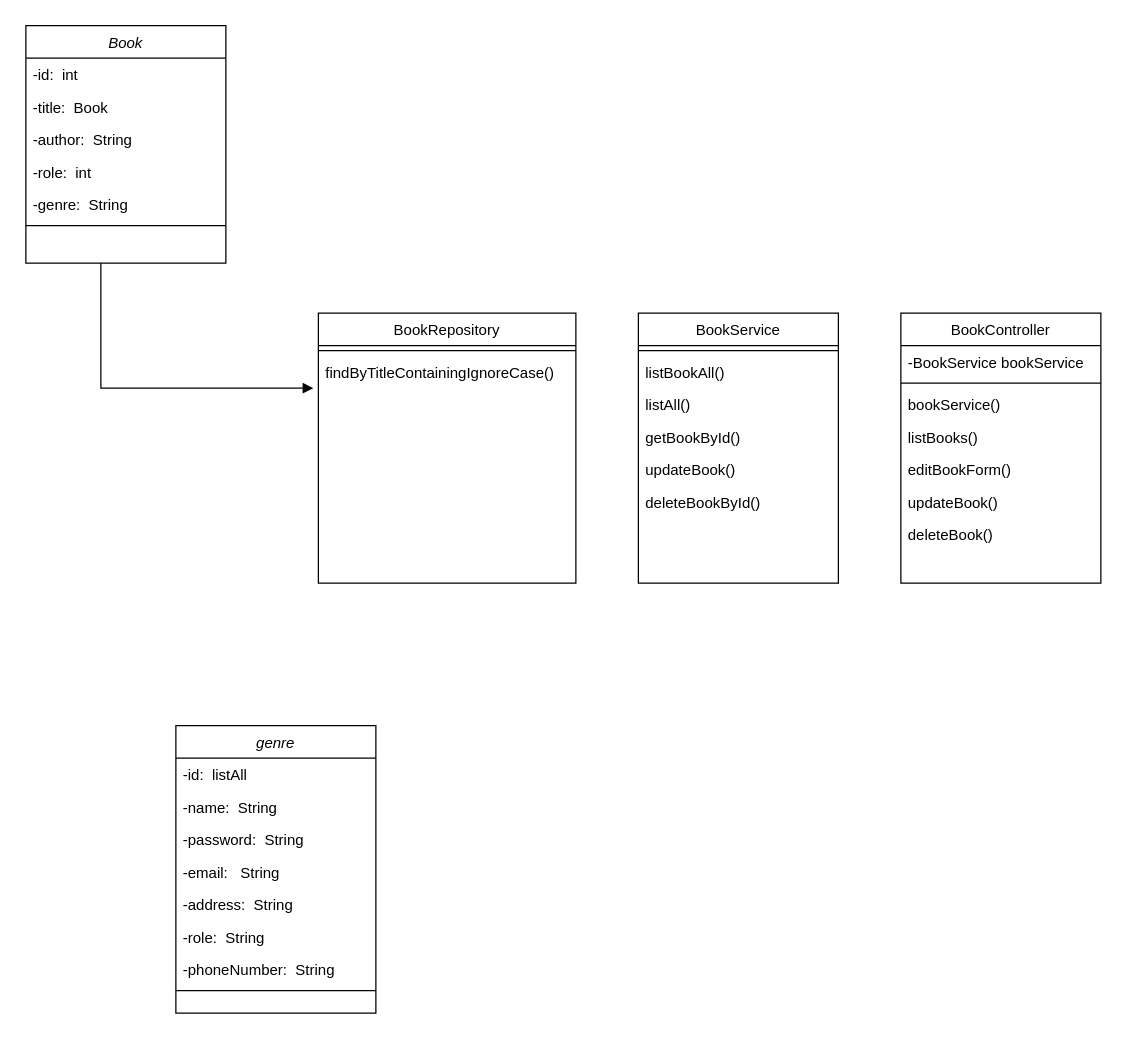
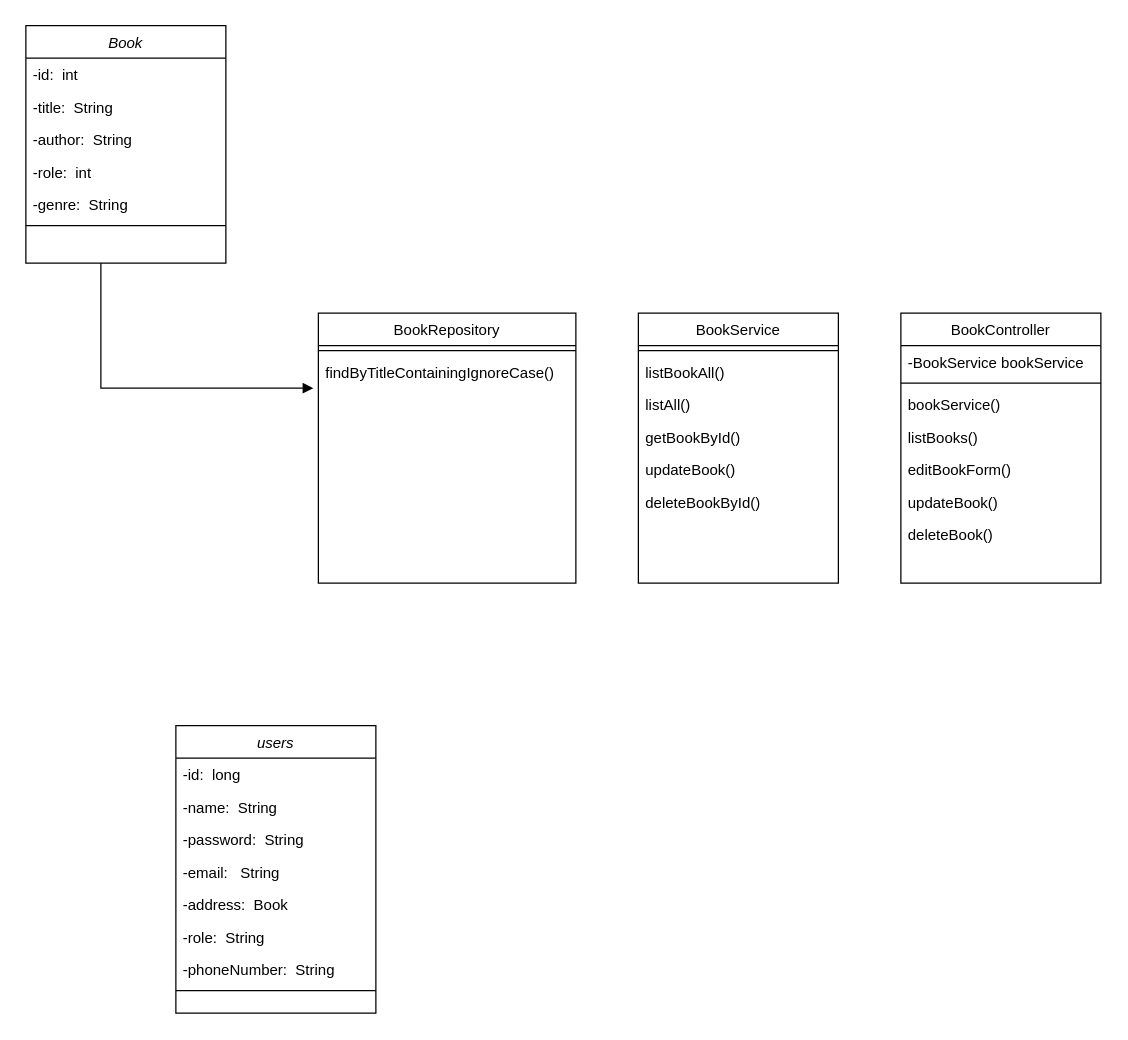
node "-title: Book": label "-title: Book" -> "-title: String"
node "genre": label "genre" -> "users"
node "-id: listAll": label "-id: listAll" -> "-id: long"
node "-address: String": label "-address: String" -> "-address: Book"
